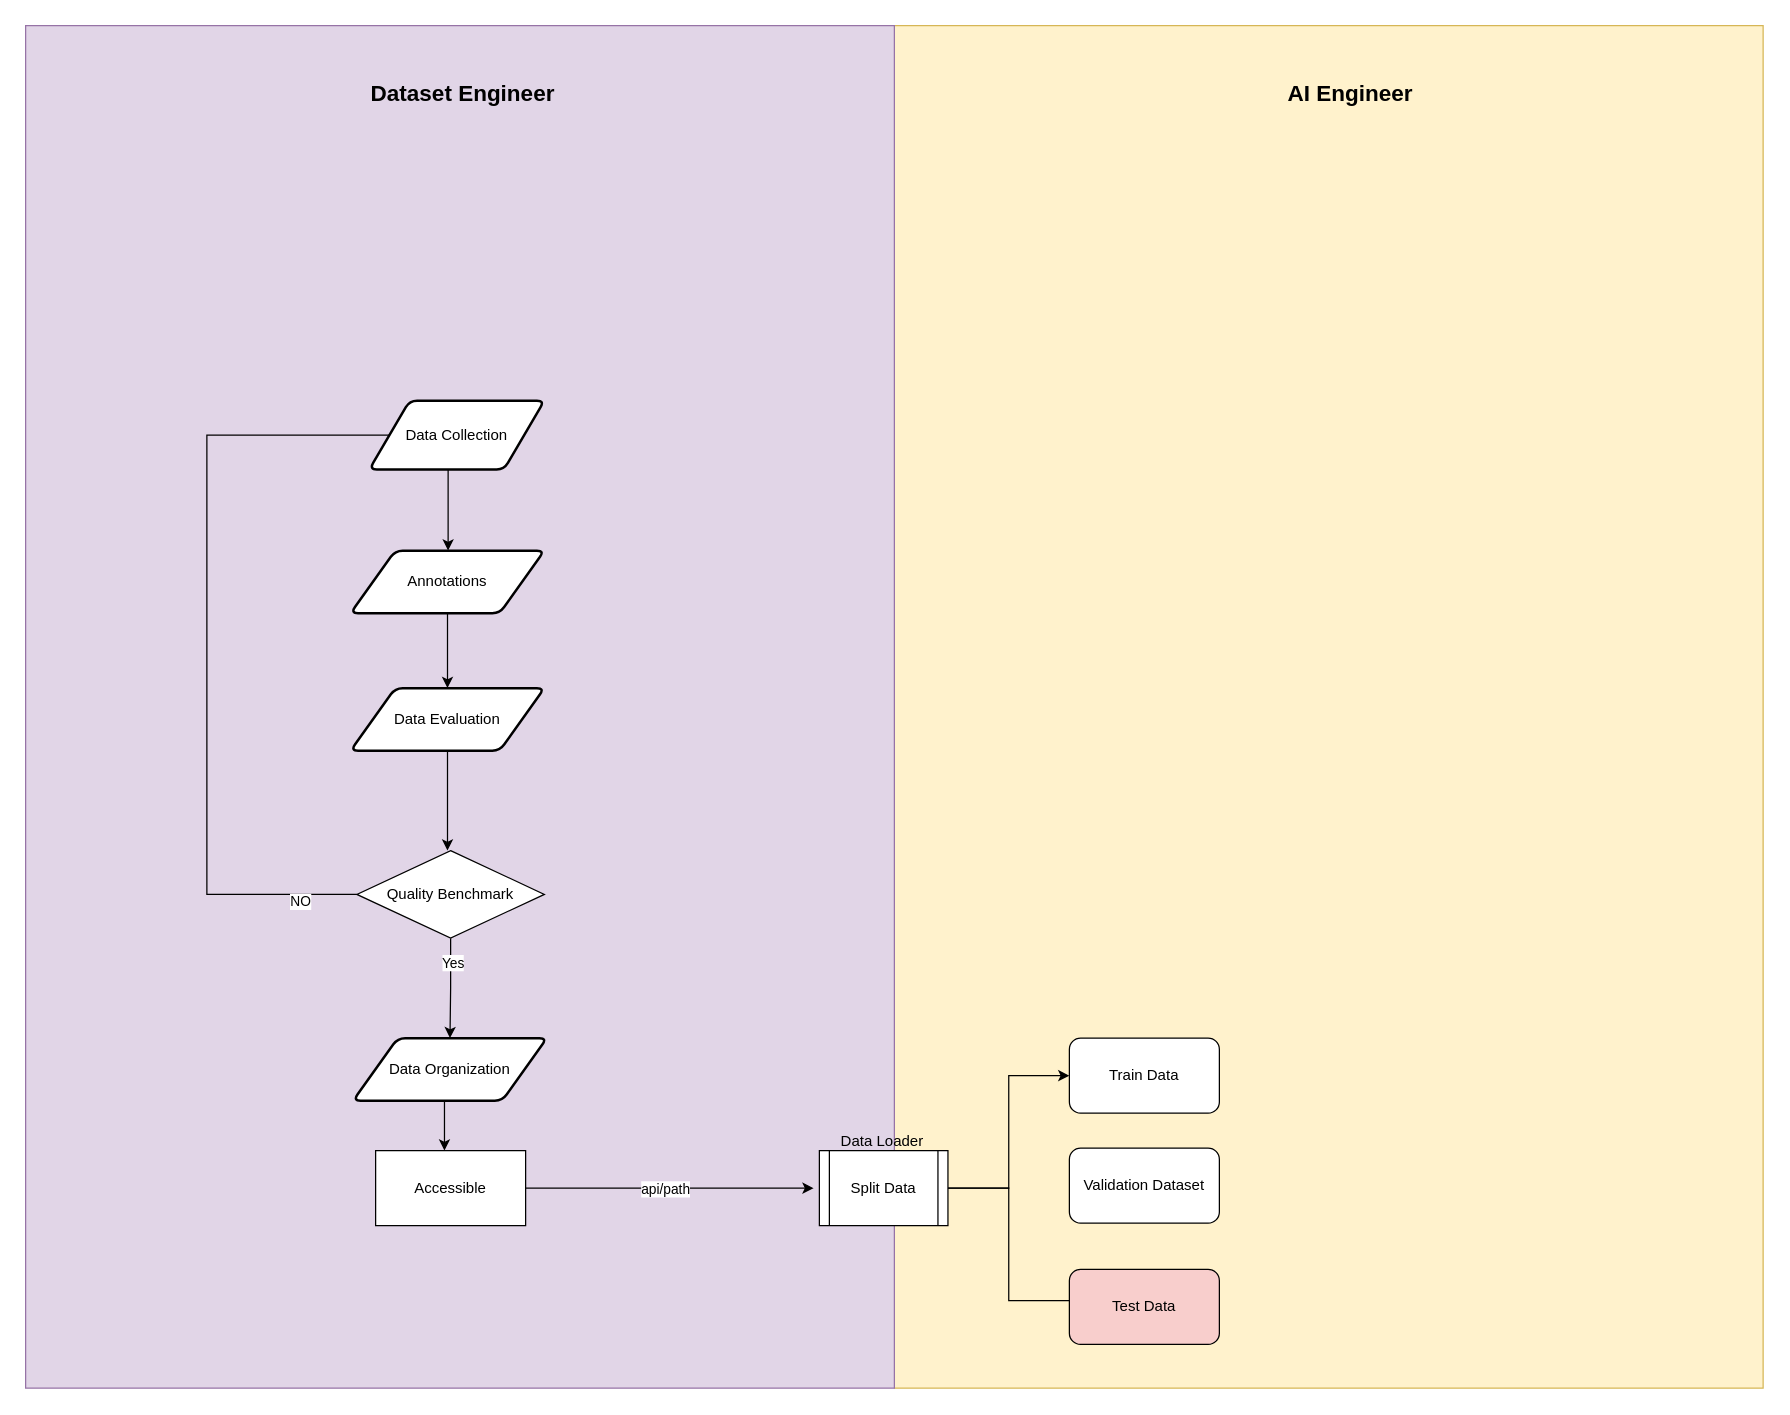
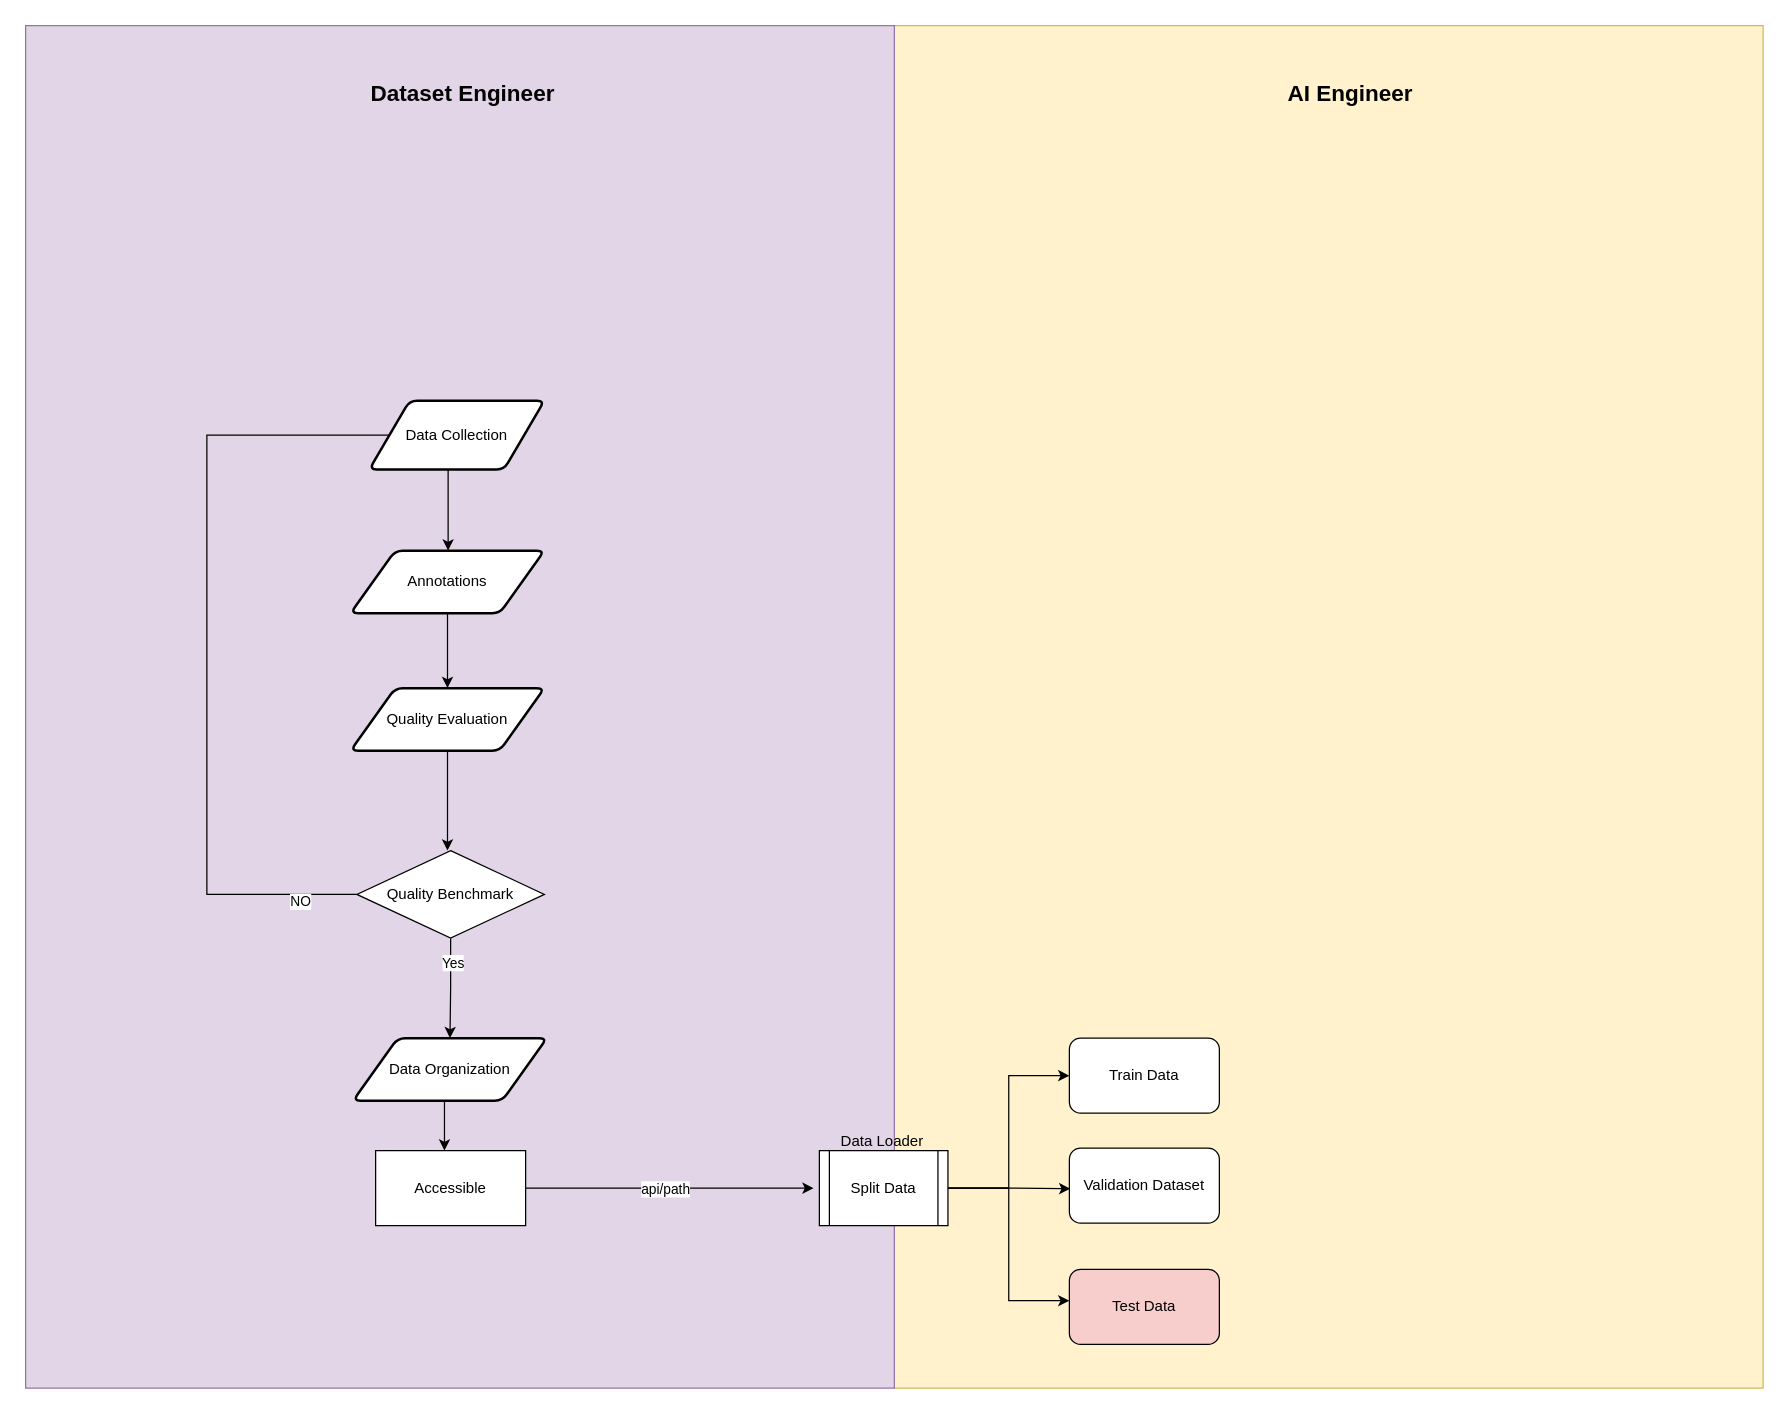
node "Data Evaluation": label "Data Evaluation" -> "Quality Evaluation"
edge "Split Data" -> "Validation Dataset": added
edge "Split Data" -- "Test Data": arrowhead none -> classic
